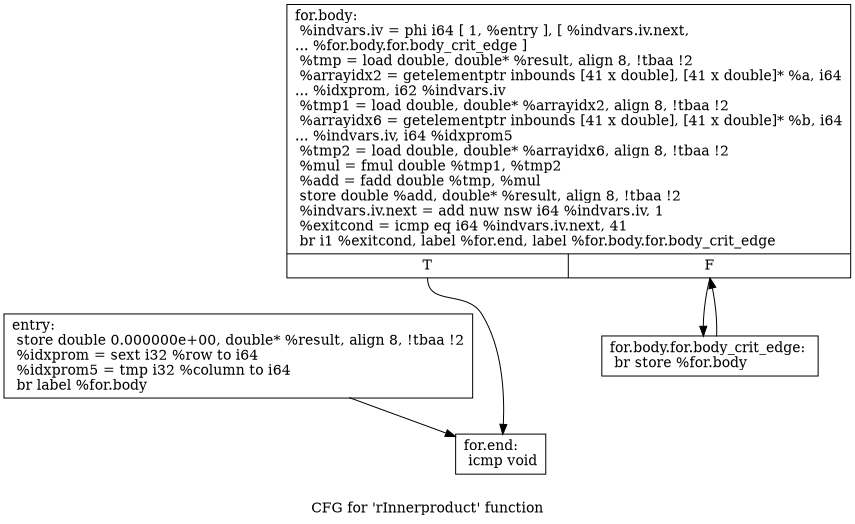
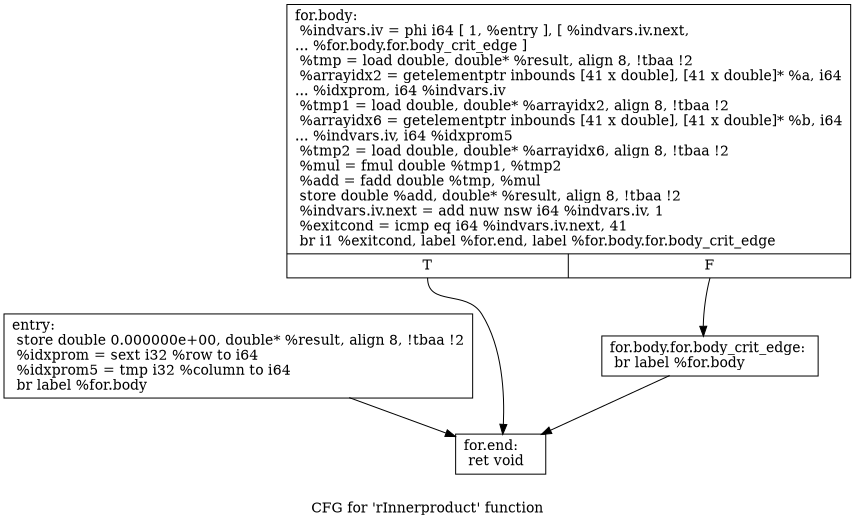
node "for.body:": text "... %idxprom, i62 %indvars.iv" -> "... %idxprom, i64 %indvars.iv"
edge "for.body.for.body_crit_edge:" -> "for.body:": now "for.body.for.body_crit_edge:" -> "for.end:"
node "for.body.for.body_crit_edge:": text "br store %for.body" -> "br label %for.body"
node "for.end:": text "icmp void" -> "ret void"
